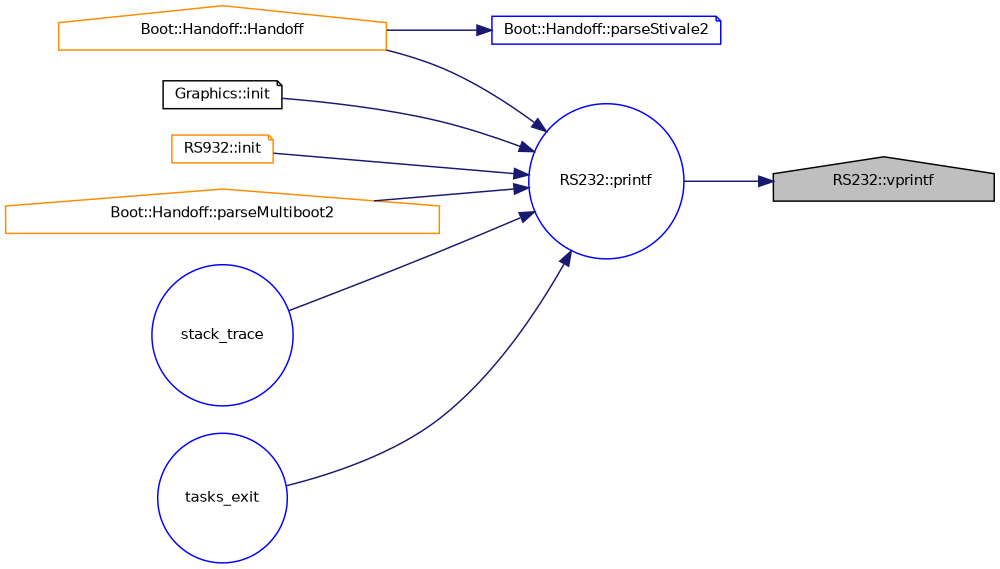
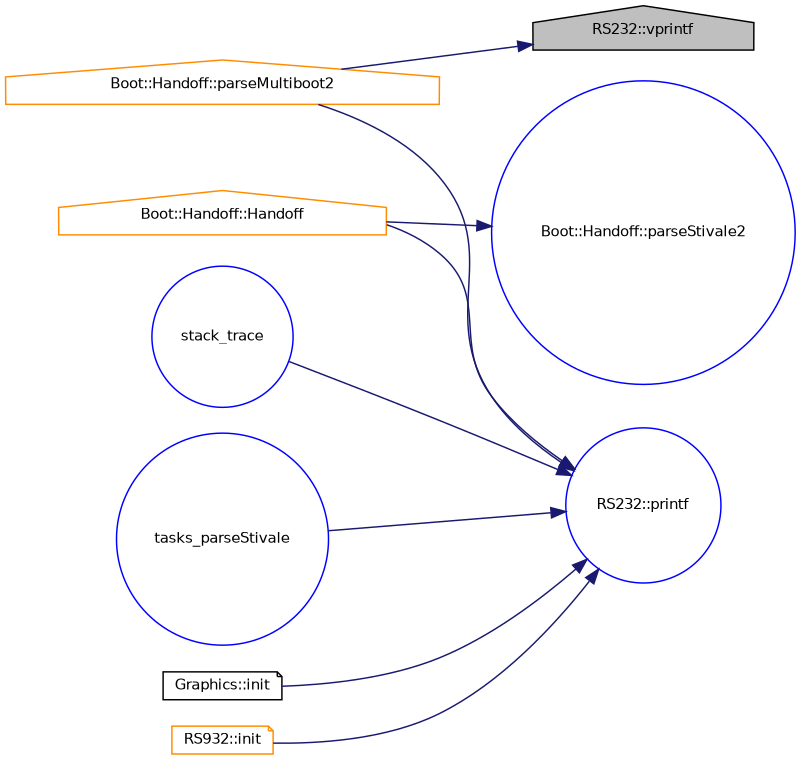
node "Boot::Handoff::parseStivale2": shape note -> circle
edge "RS232::printf" -> "RS232::vprintf": now "Boot::Handoff::parseMultiboot2" -> "RS232::vprintf"
node "tasks_exit": label "tasks_exit" -> "tasks_parseStivale"
